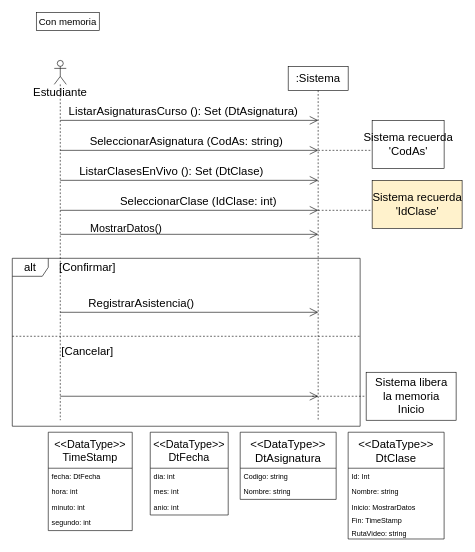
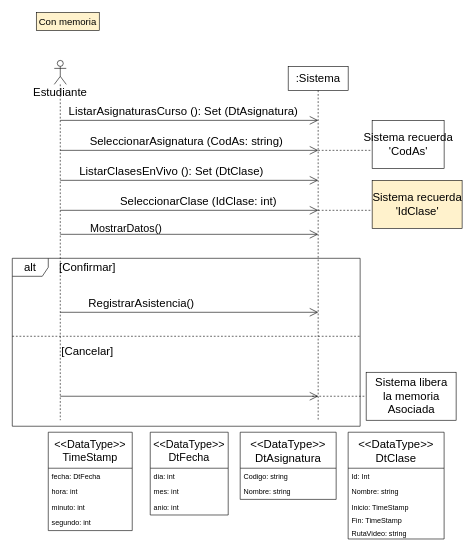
node "Con memoria": fillcolor #ffffff -> #fff2cc
node "Sistema libera la memoria Inicio": label "Sistema libera la memoria Inicio" -> "Sistema libera la memoria Asociada"
node "Inicio: MostrarDatos": label "Inicio: MostrarDatos" -> "Inicio: TimeStamp"
